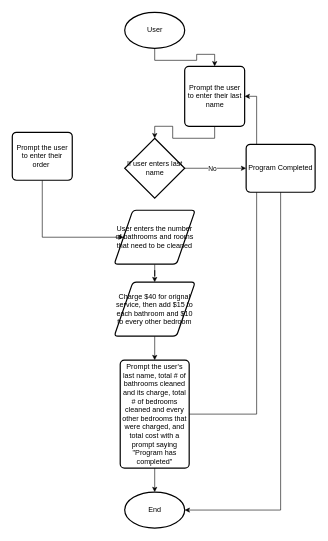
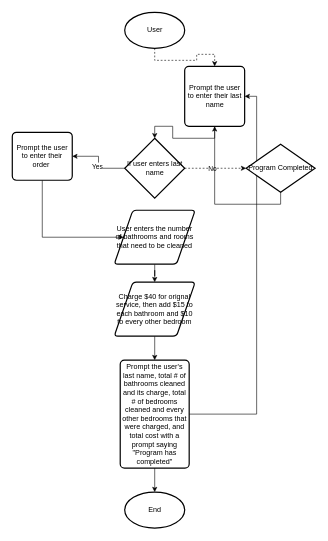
edge "User" -> "Prompt the user to enter their last name": style solid -> dashed
edge "If user enters last name" -> "Prompt the user to enter their order": added, label "Yes"
edge "If user enters last name" -> "Program Completed": style solid -> dashed
node "Program Completed": shape rounded rectangle -> diamond
edge "Program Completed" -> "End": now "Program Completed" -> "Prompt the user to enter their last name"
